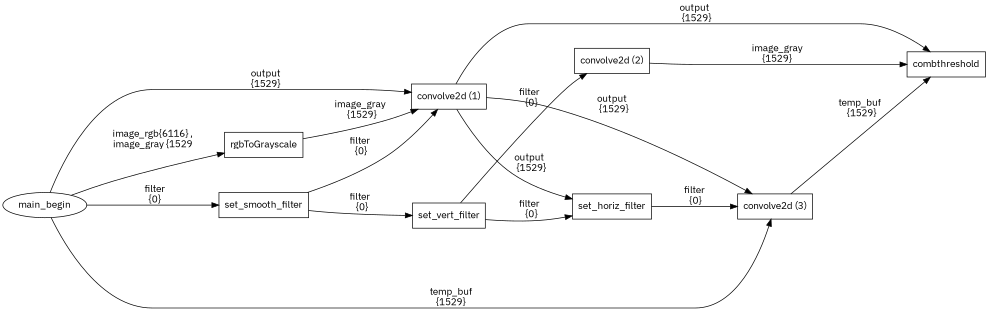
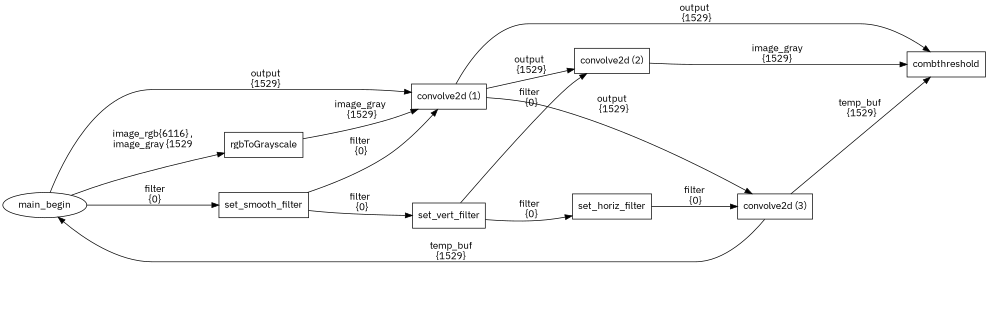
edge "convolve2d (1)" -> "set_horiz_filter": now "convolve2d (1)" -> "convolve2d (2)"
edge "main_begin" -> "convolve2d (3)": reversed
